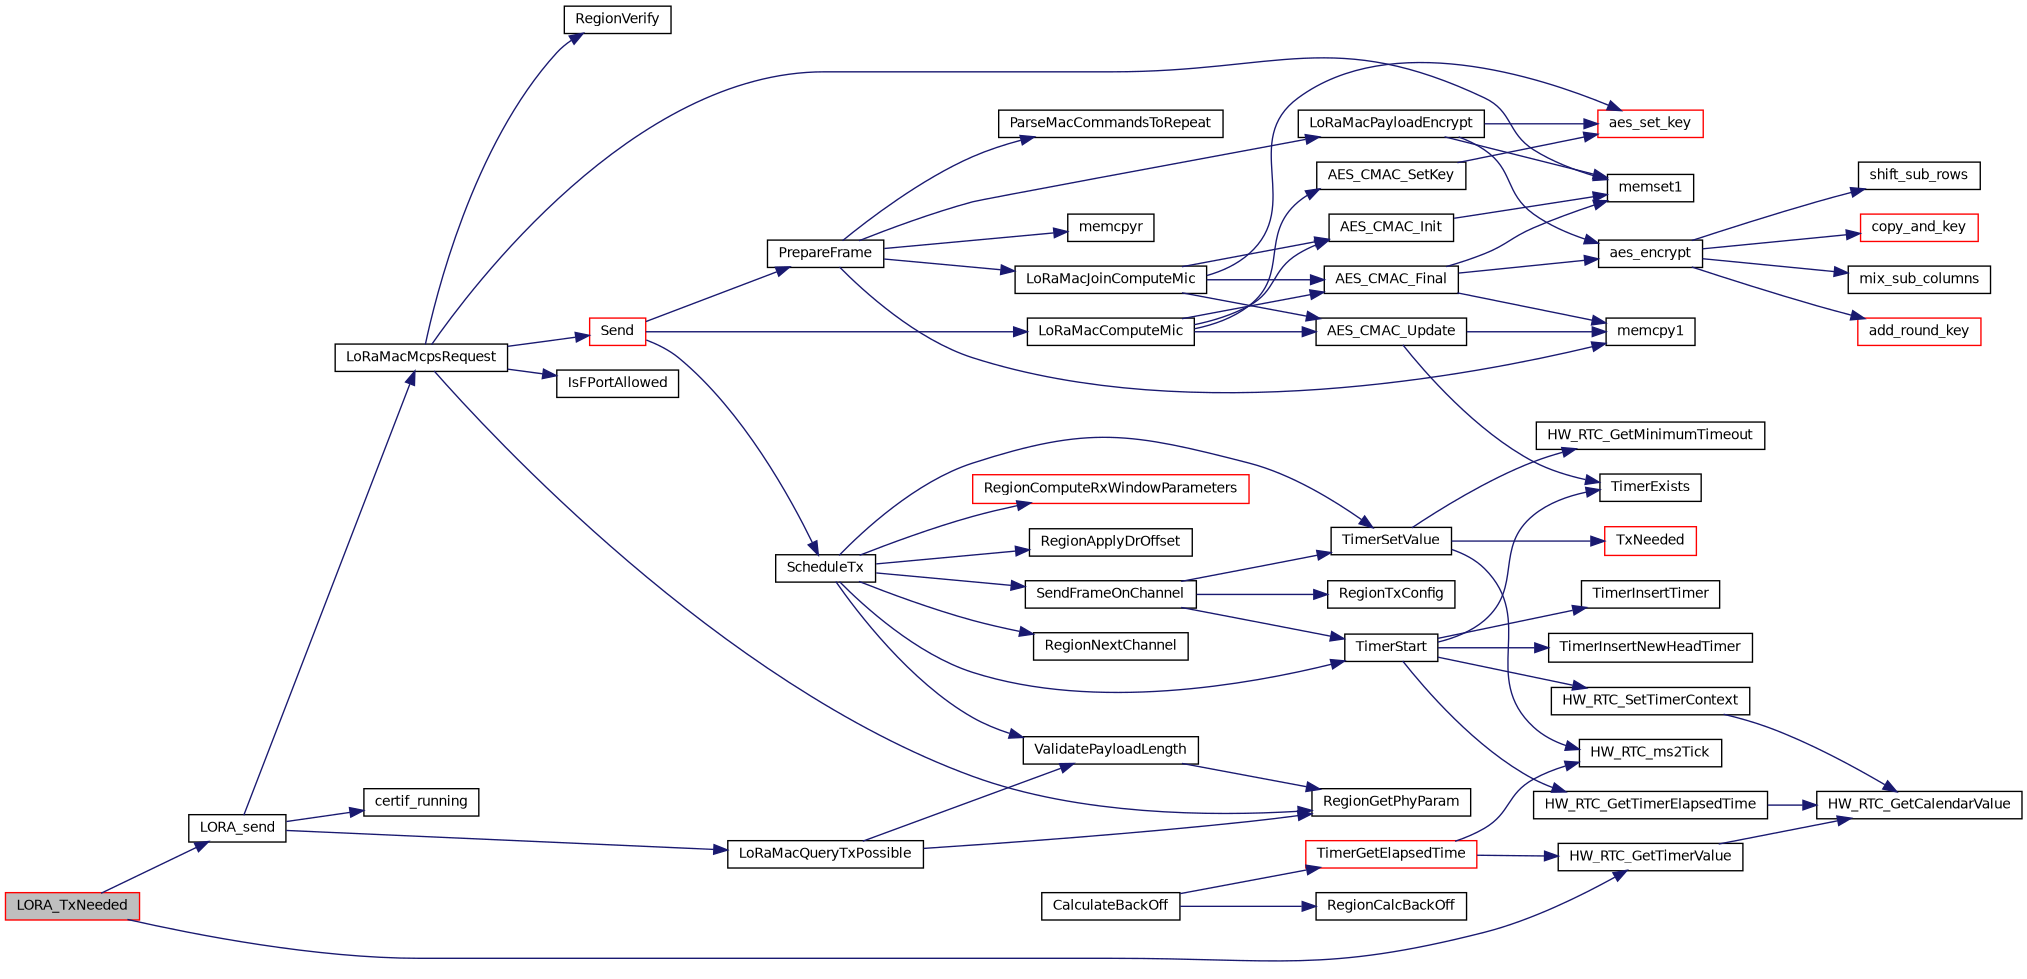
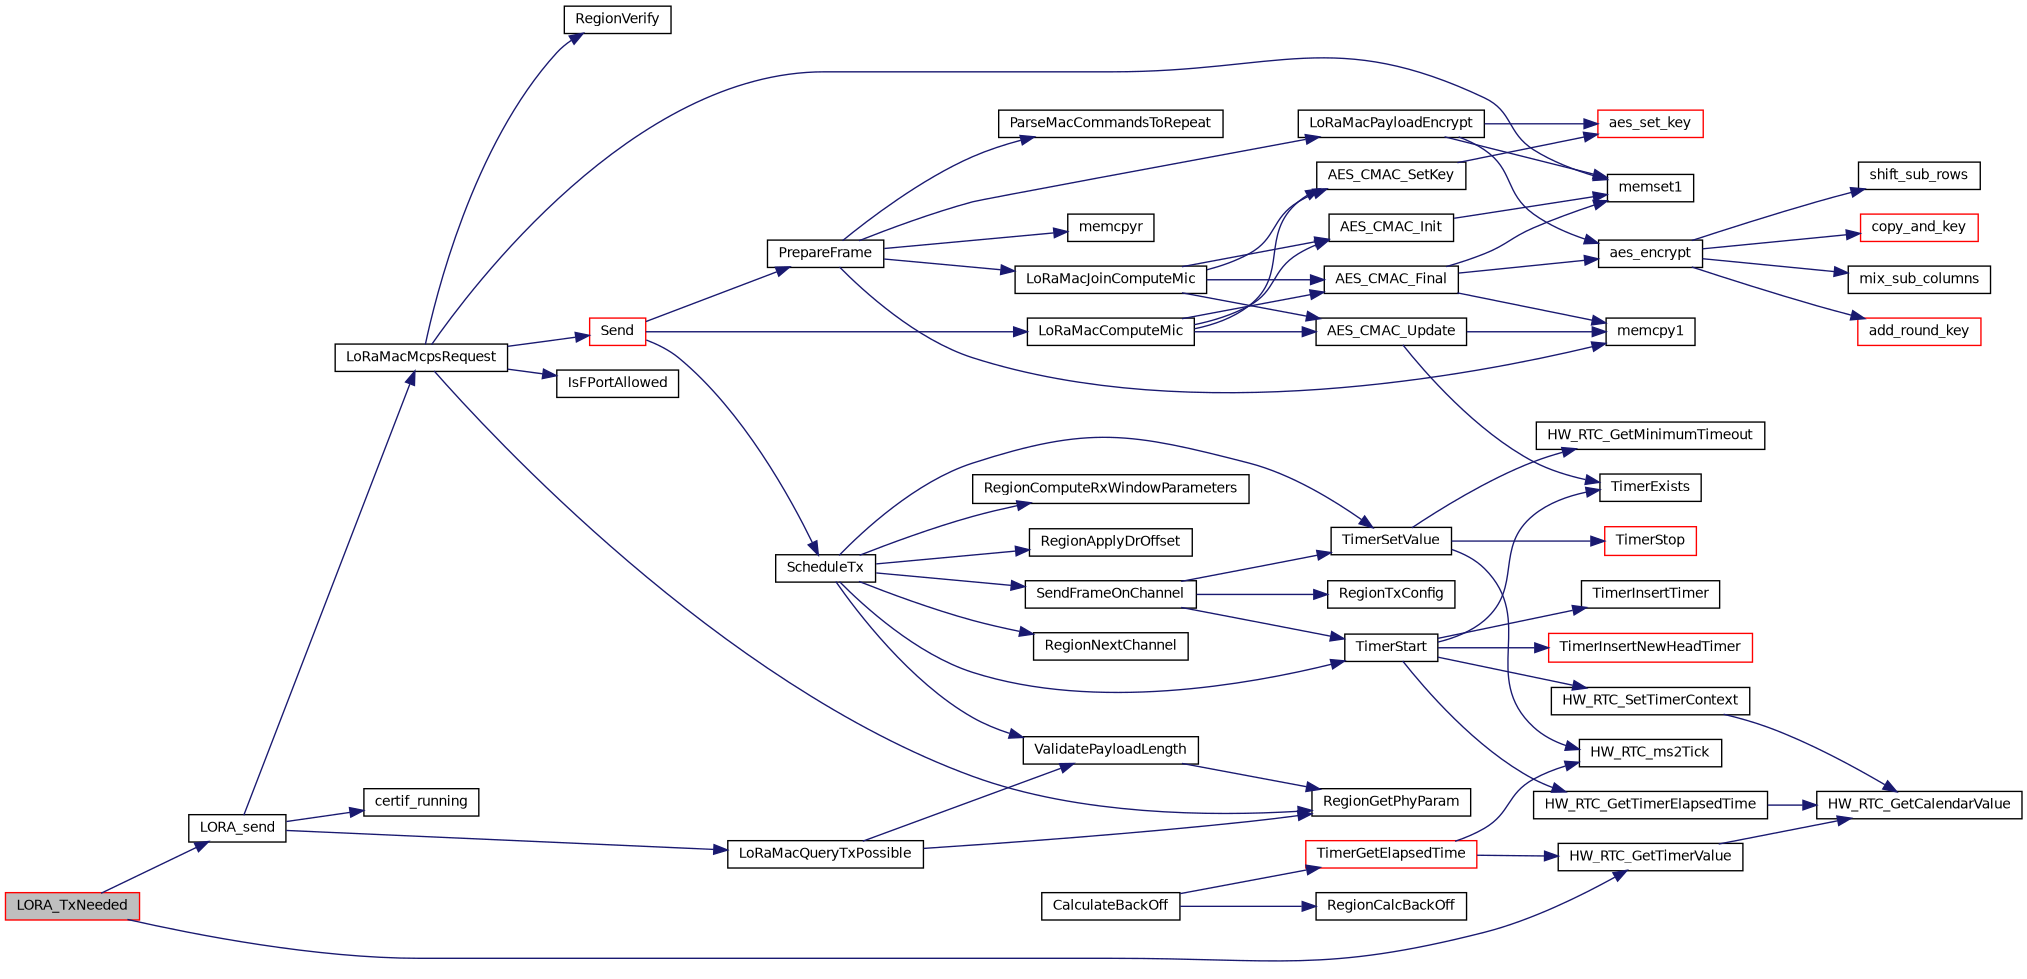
edge "LoRaMacJoinComputeMic" -> "aes_set_key": now "LoRaMacJoinComputeMic" -> "AES_CMAC_SetKey"
node "RegionComputeRxWindowParameters": color red -> black
node "TxNeeded": label "TxNeeded" -> "TimerStop"
node "TimerInsertNewHeadTimer": color black -> red
